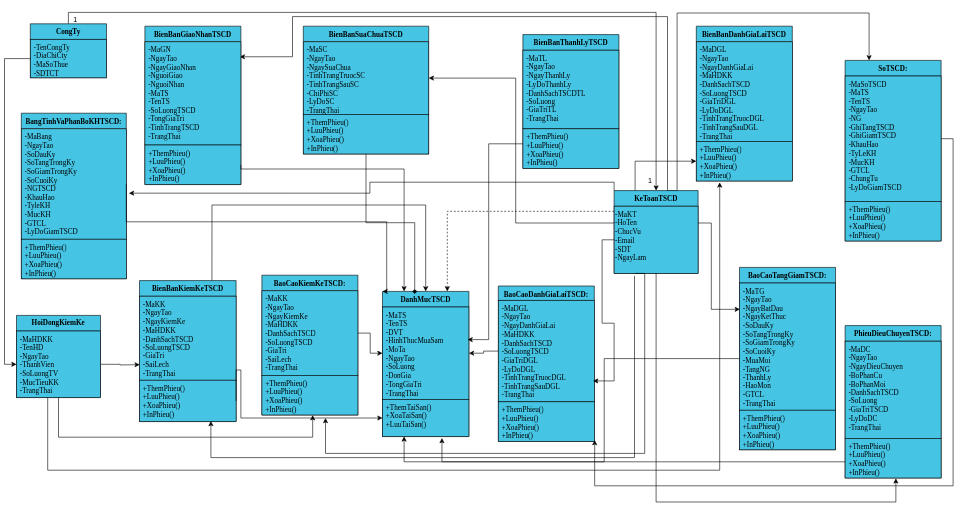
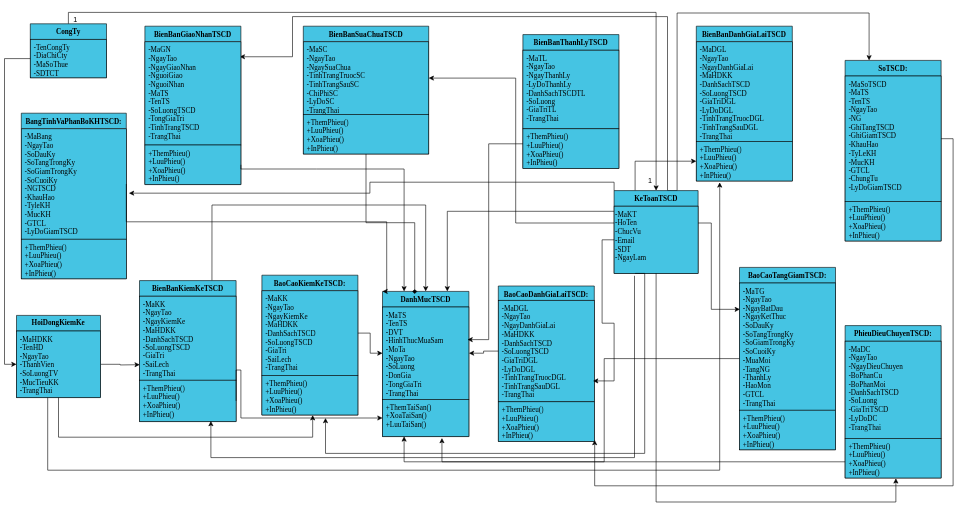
edge "KeToanTSCD" -> "DanhMucTSCD": style dashed -> solid
